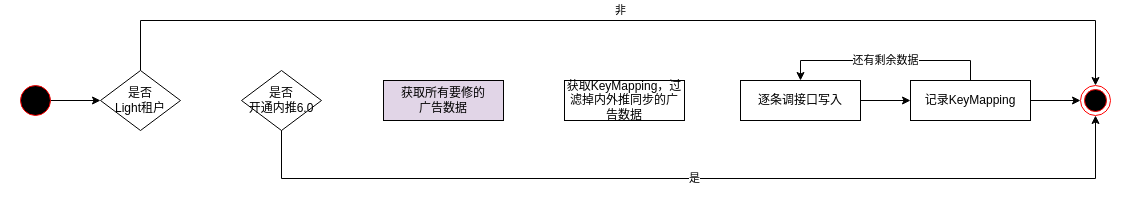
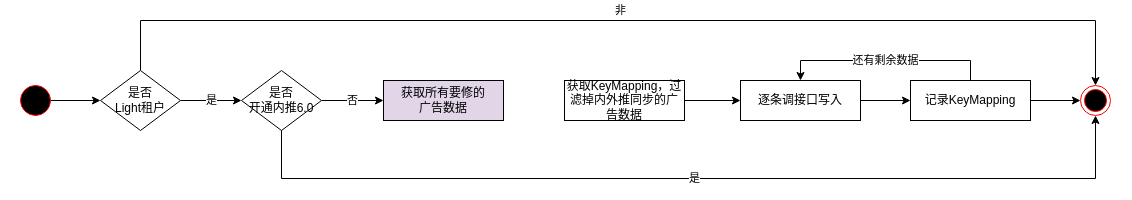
edge "是否 Light租户" -> "是否 开通内推6.0": added, label "是"
edge "是否 开通内推6.0" -> "获取所有要修的 广告数据": added, label "否"
edge "获取KeyMapping，过滤掉内外推同步的广告数据" -> "逐条调接口写入": added
